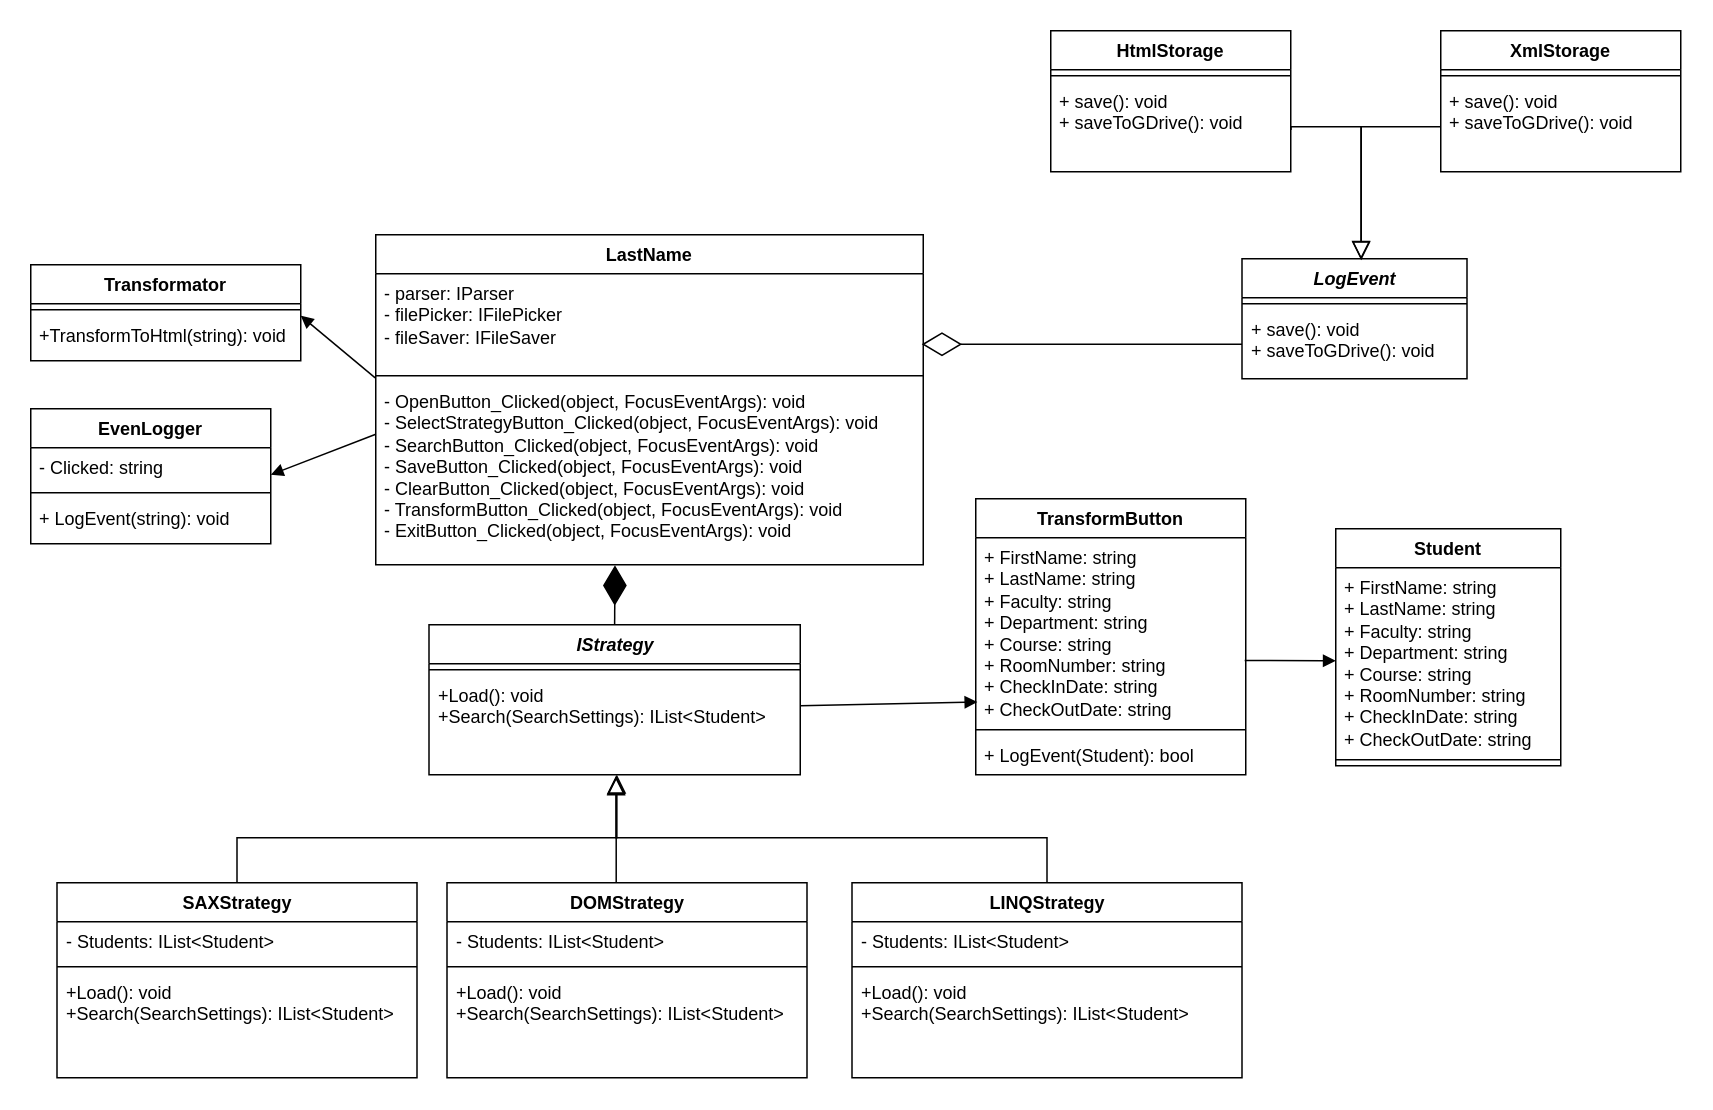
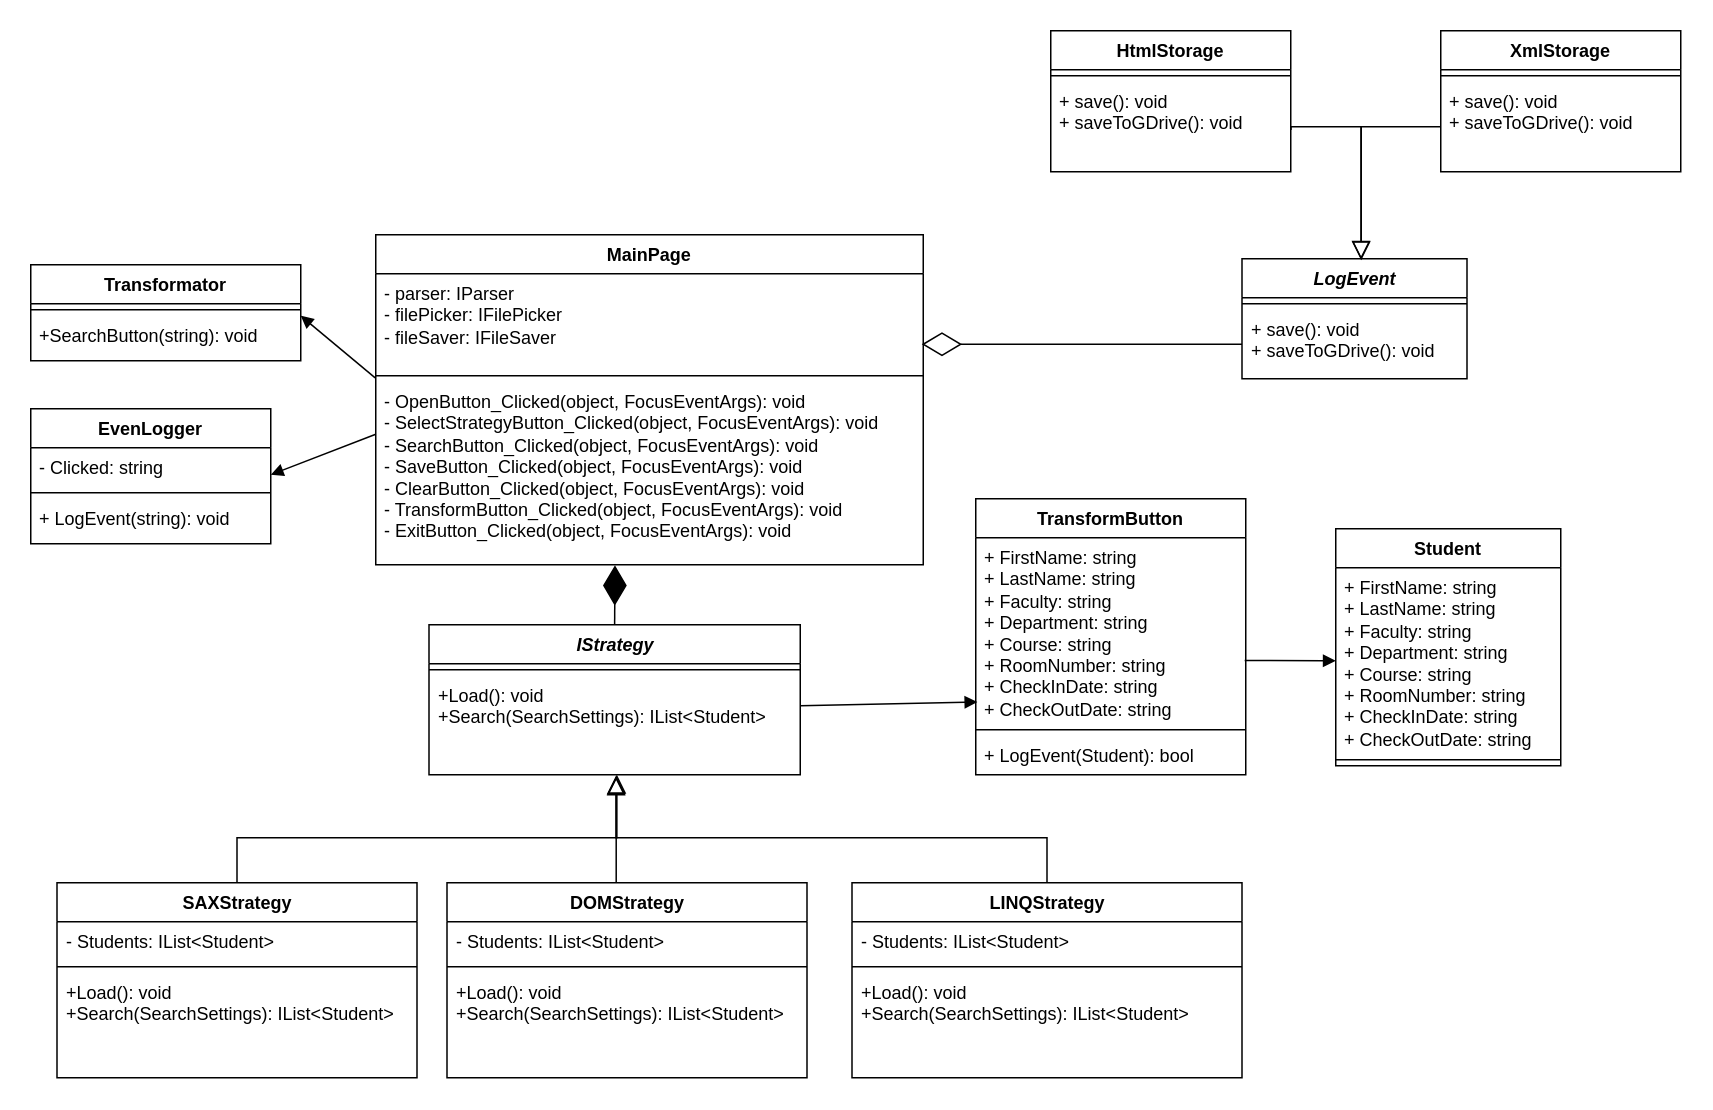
node "LastName": label "LastName" -> "MainPage"
node "+TransformToHtml(string): void": label "+TransformToHtml(string): void" -> "+SearchButton(string): void"
